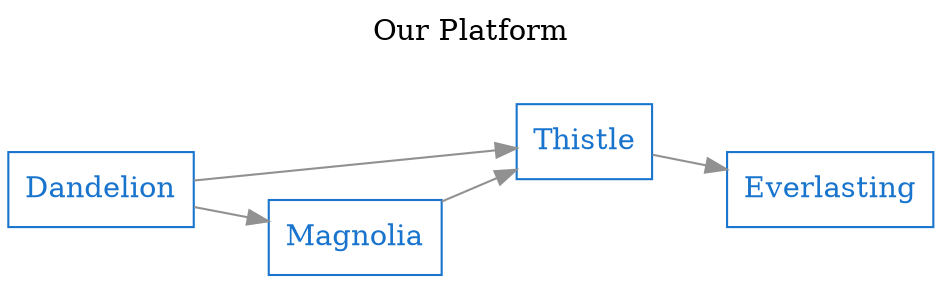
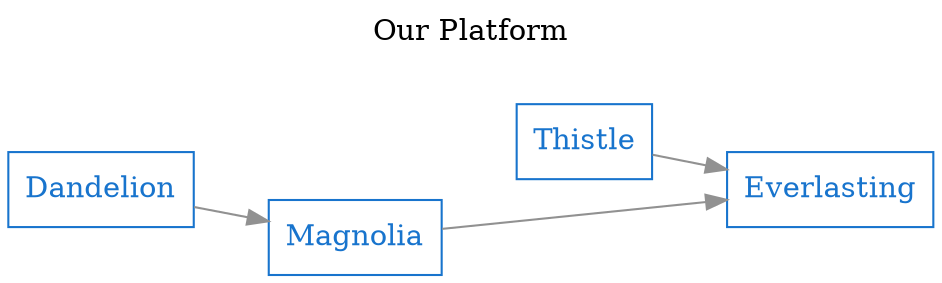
edge "Dandelion" -> "Thistle": removed
edge "Magnolia" -> "Thistle": now "Magnolia" -> "Everlasting"
